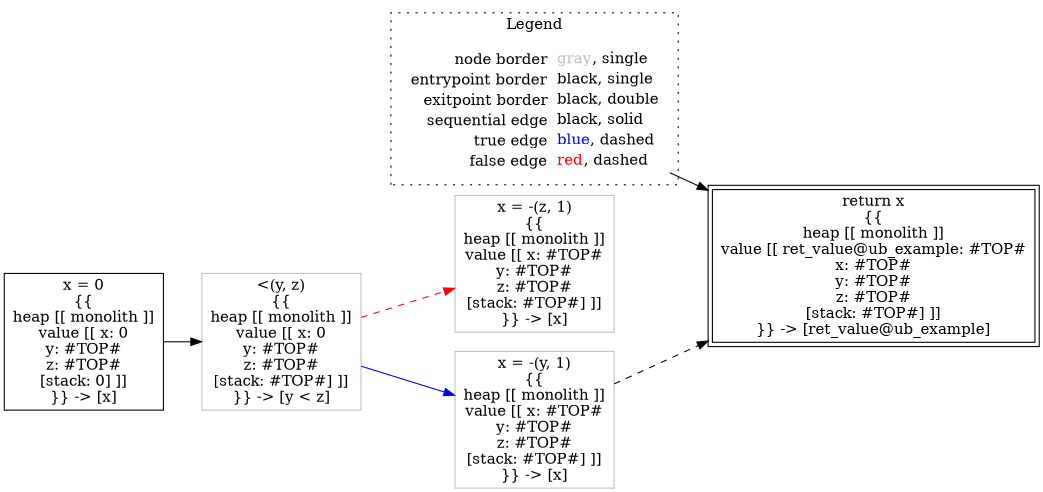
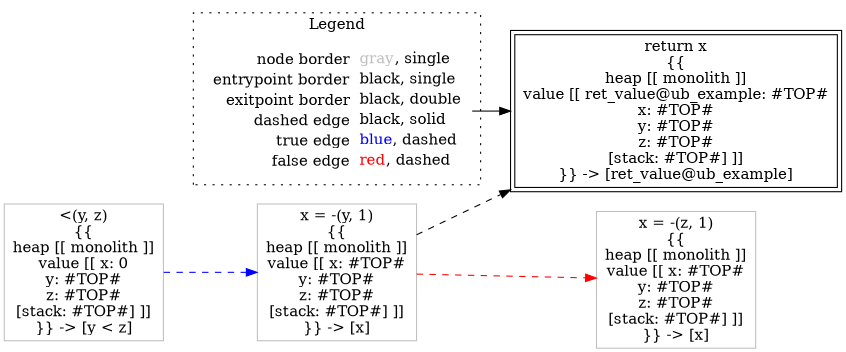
node "node border": text "sequential edge" -> "dashed edge"
edge "<(y, z)" -> "x = -(z, 1)": now "x = -(y, 1)" -> "x = -(z, 1)"
node "x = 0": removed
edge "<(y, z)" -> "x = -(y, 1)": style solid -> dashed
